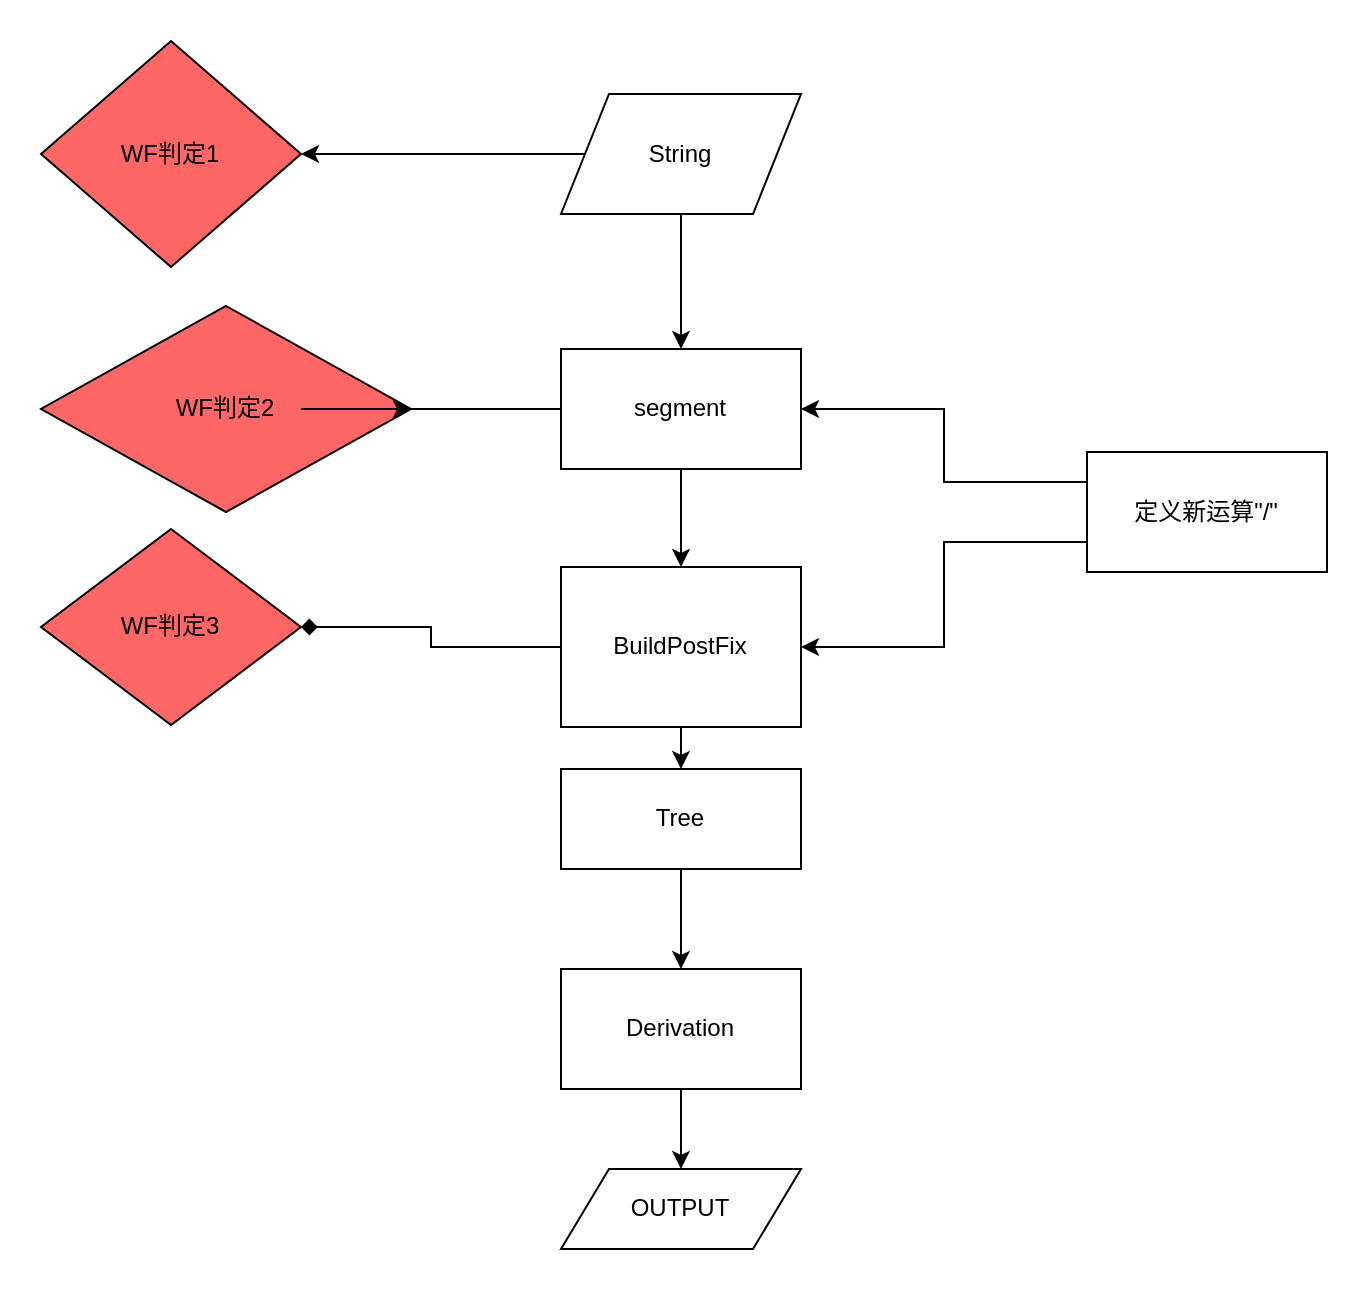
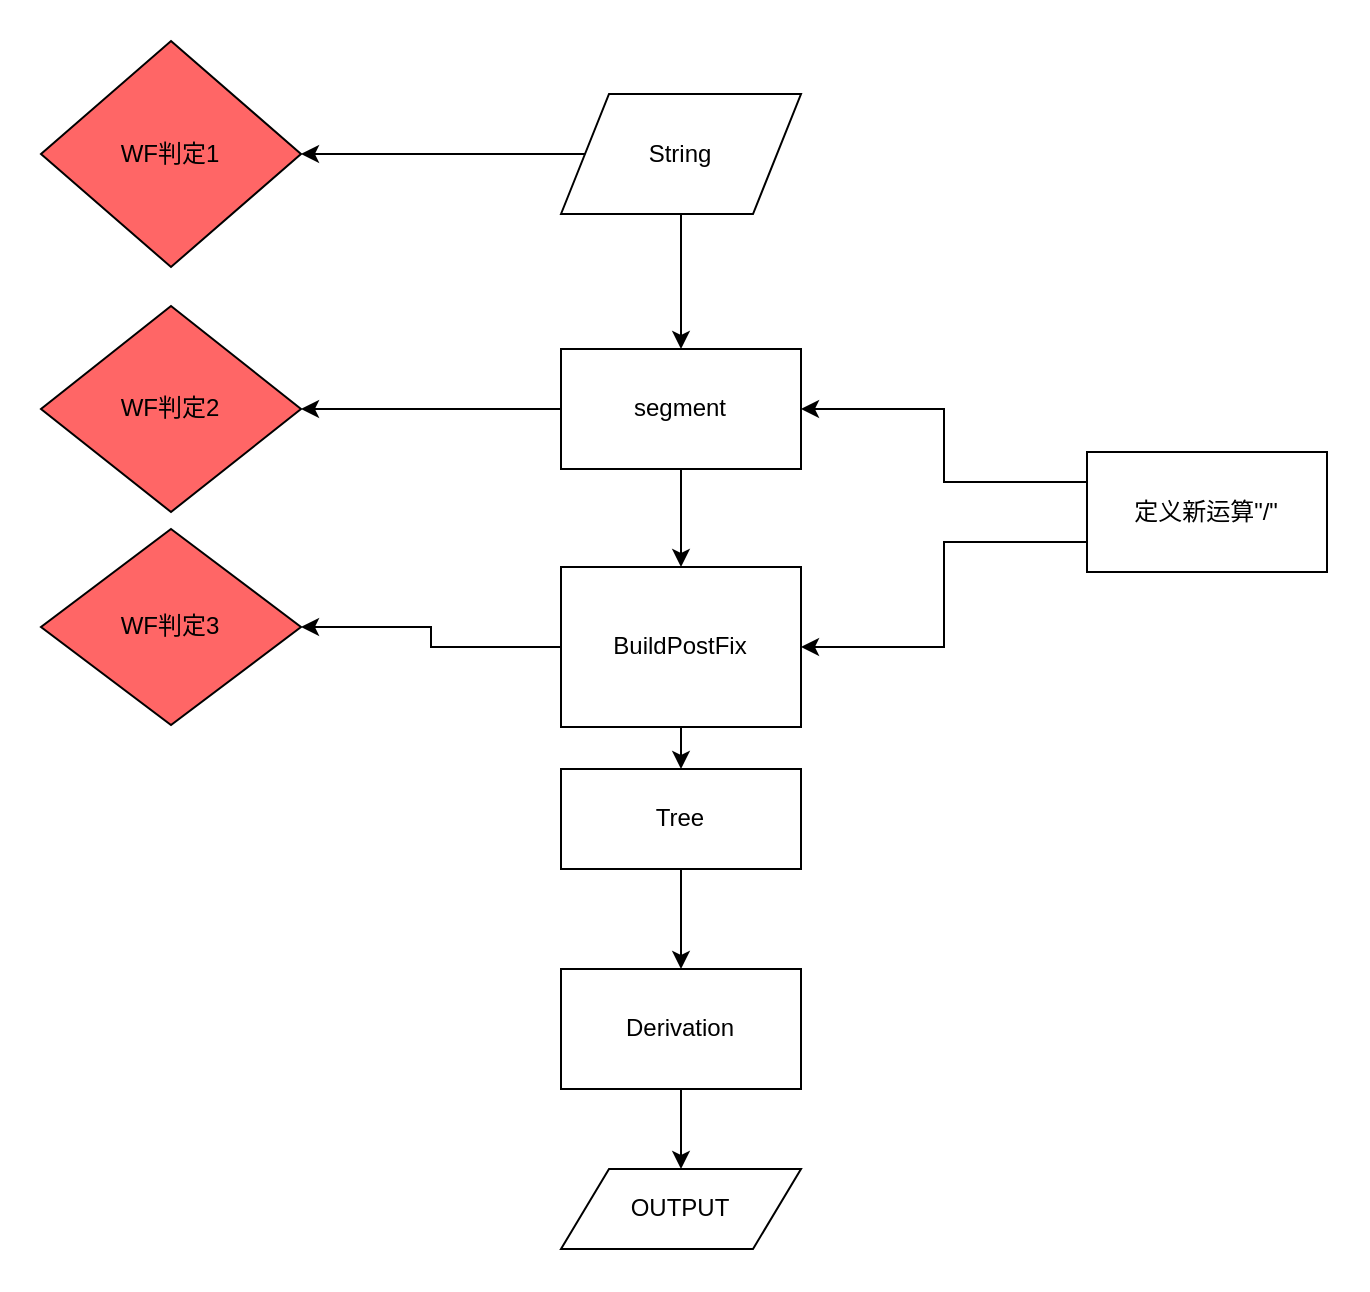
node "WF判定2": size 370x206 -> 260x206
edge "BuildPostFix" -> "WF判定3": arrowhead diamond -> classic
